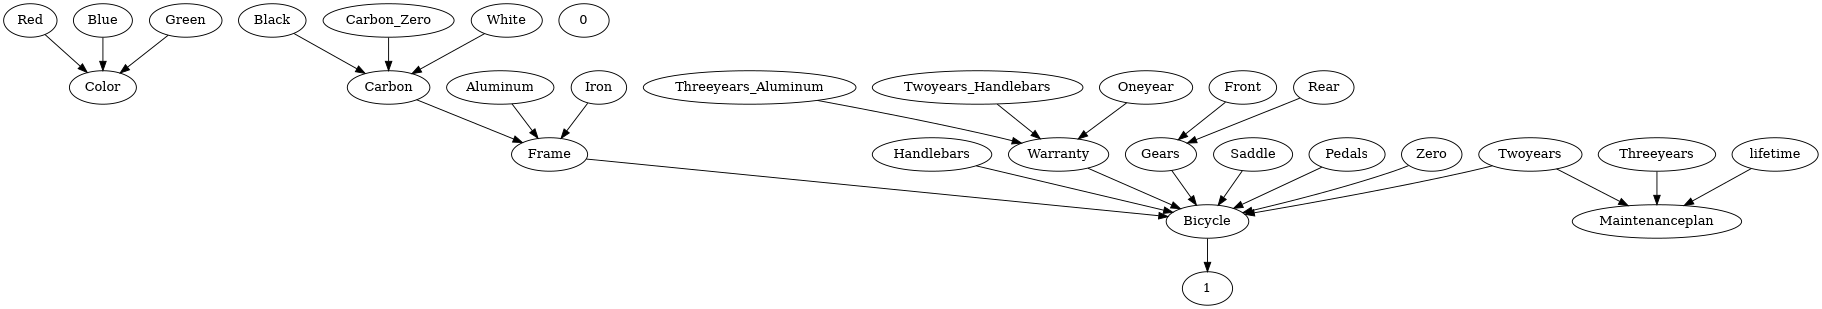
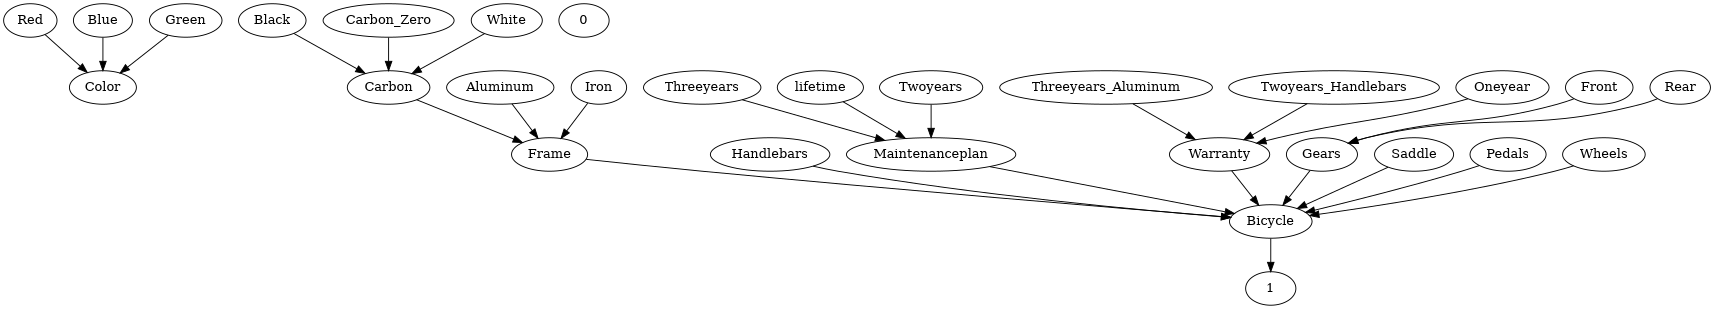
node "Zero": label "Zero" -> "Wheels"
edge "Twoyears" -> "Bicycle": now "Maintenanceplan" -> "Bicycle"
